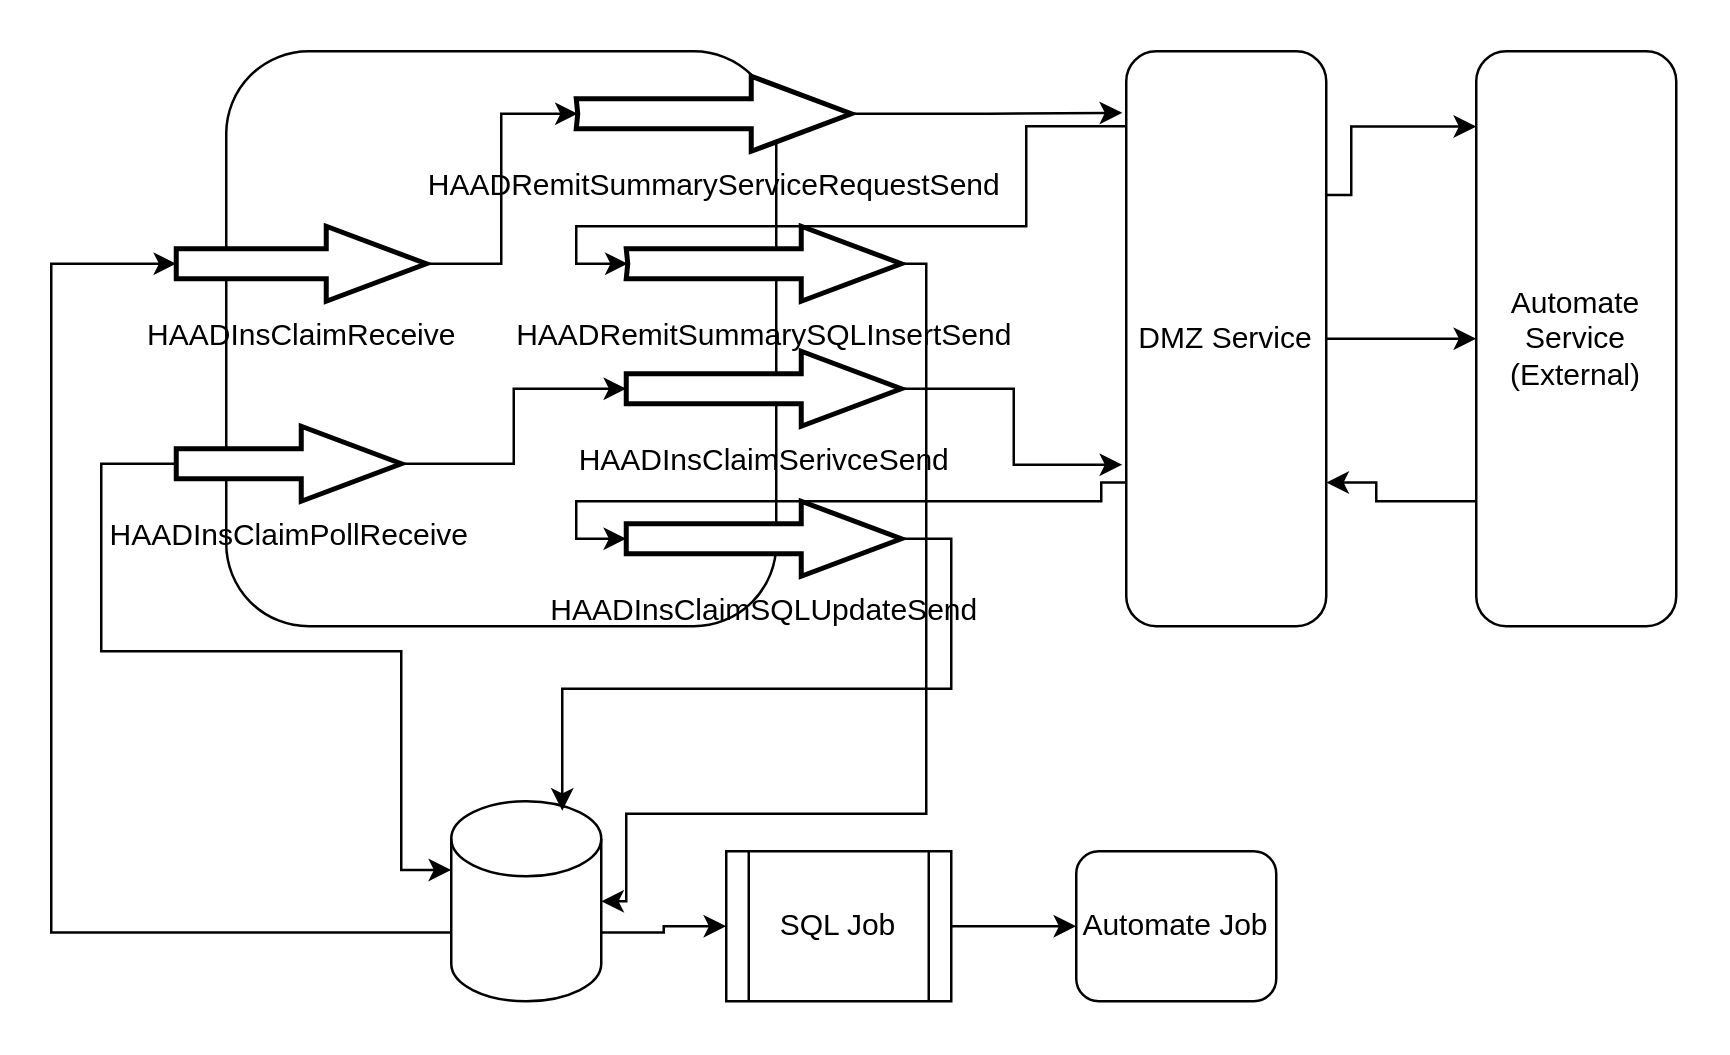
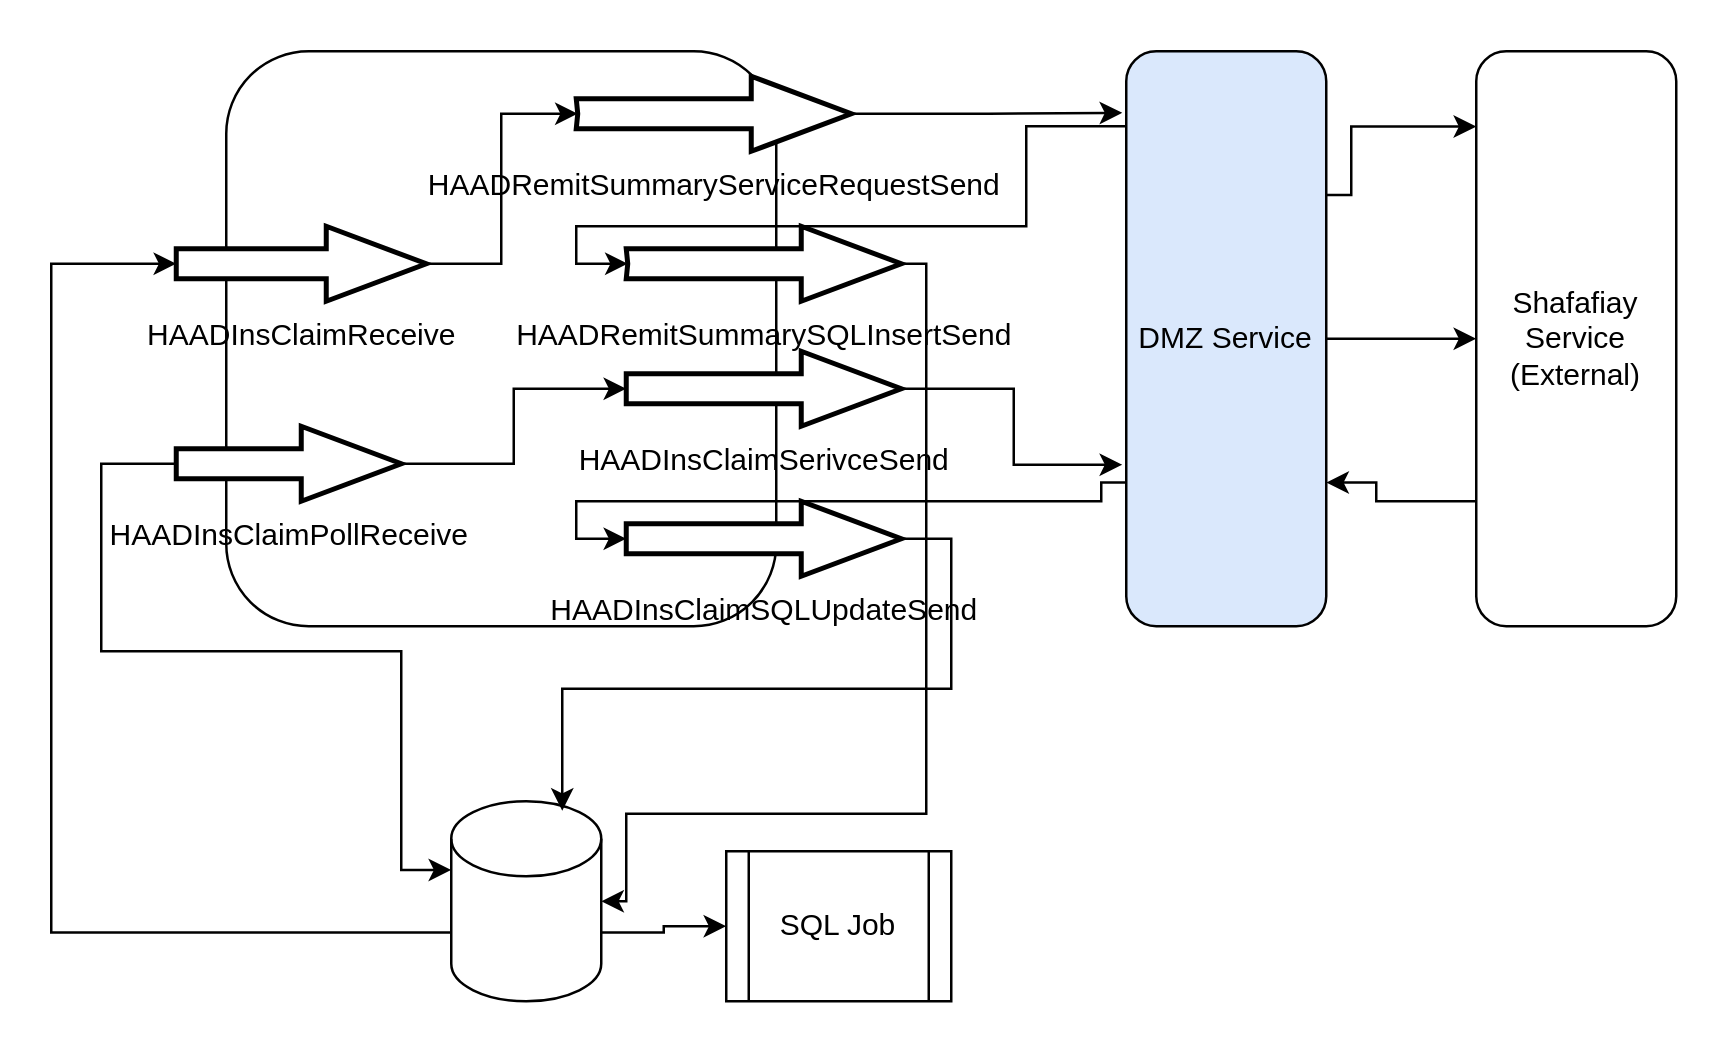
node "DMZ Service": fillcolor #ffffff -> #dae8fc
node "Automate Service (External)": label "Automate Service (External)" -> "Shafafiay Service (External)"
edge "SQL Job" -> "Automate Job": removed
node "Automate Job": removed
